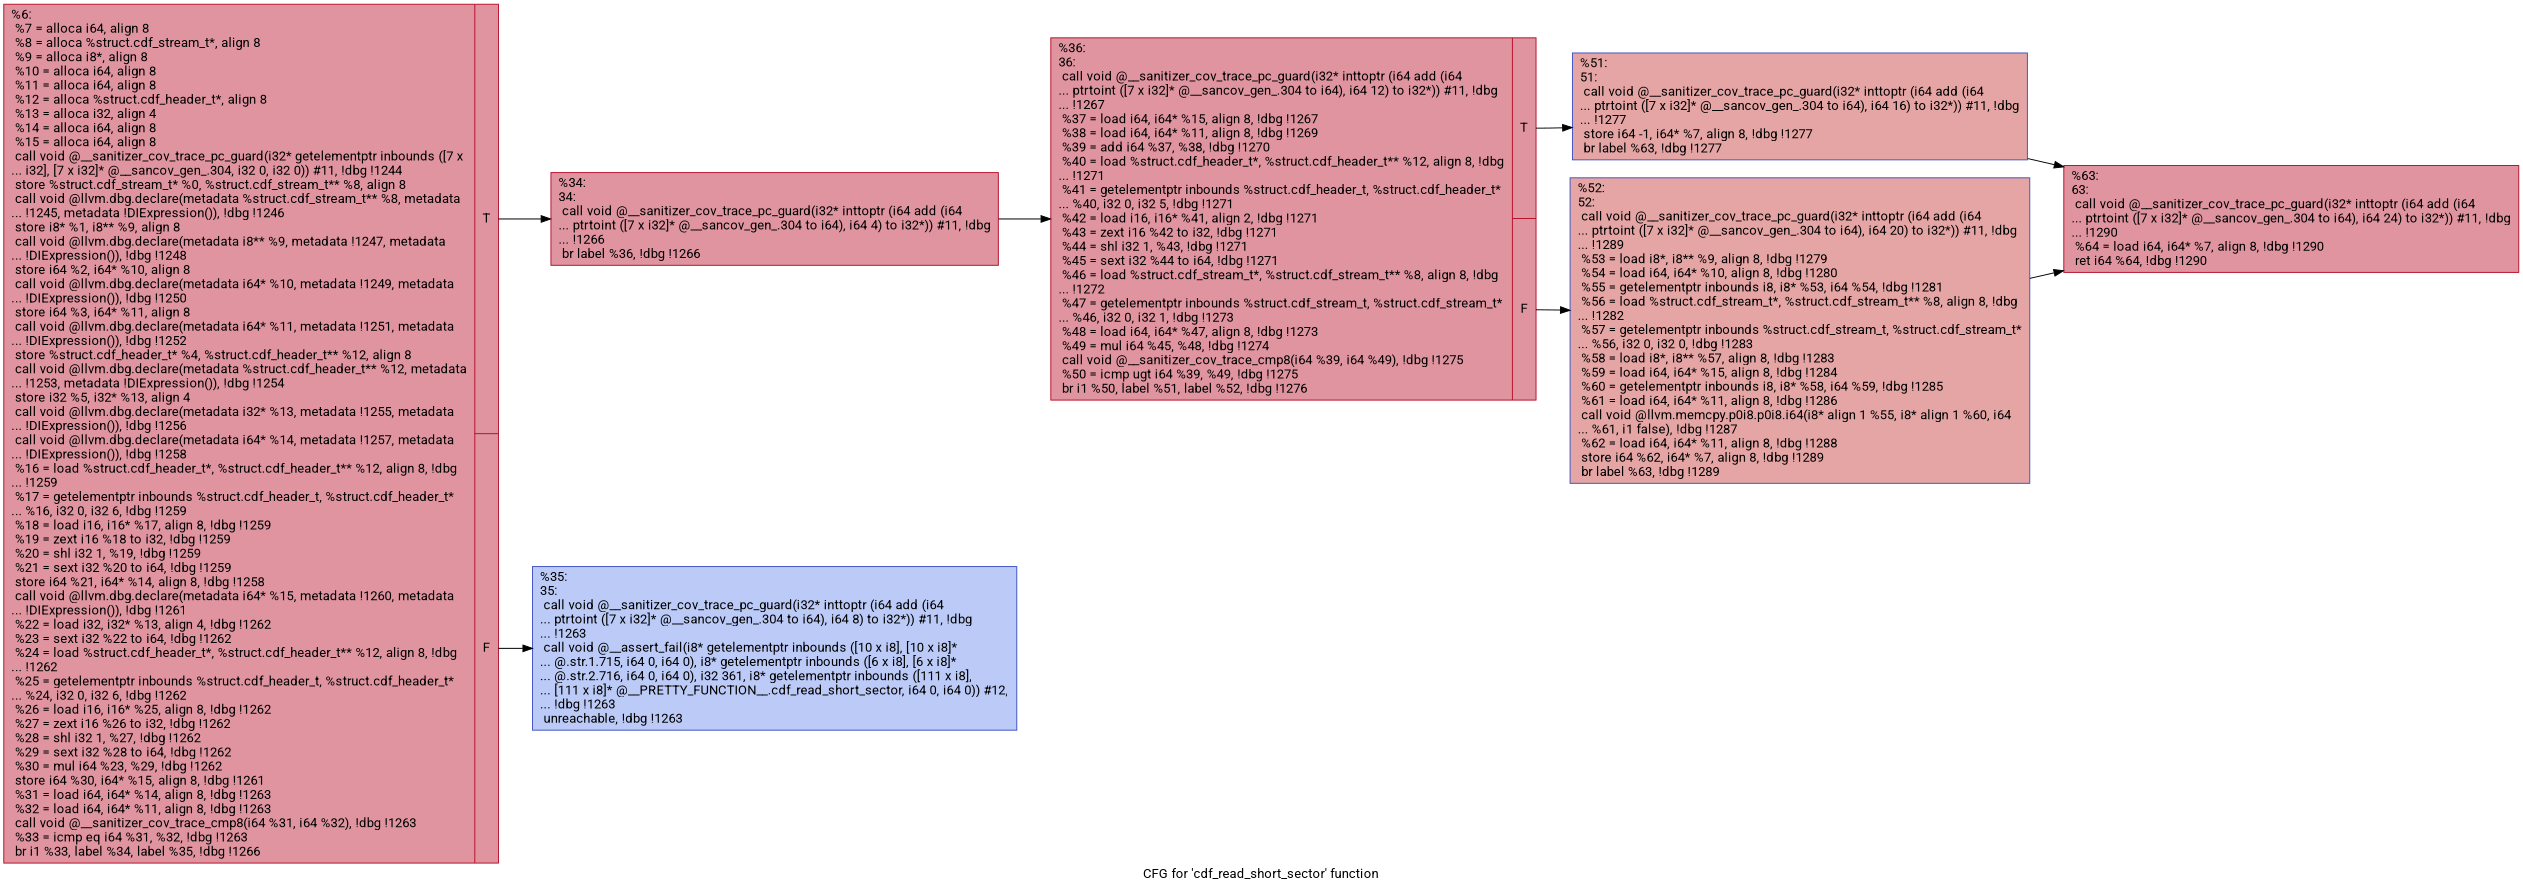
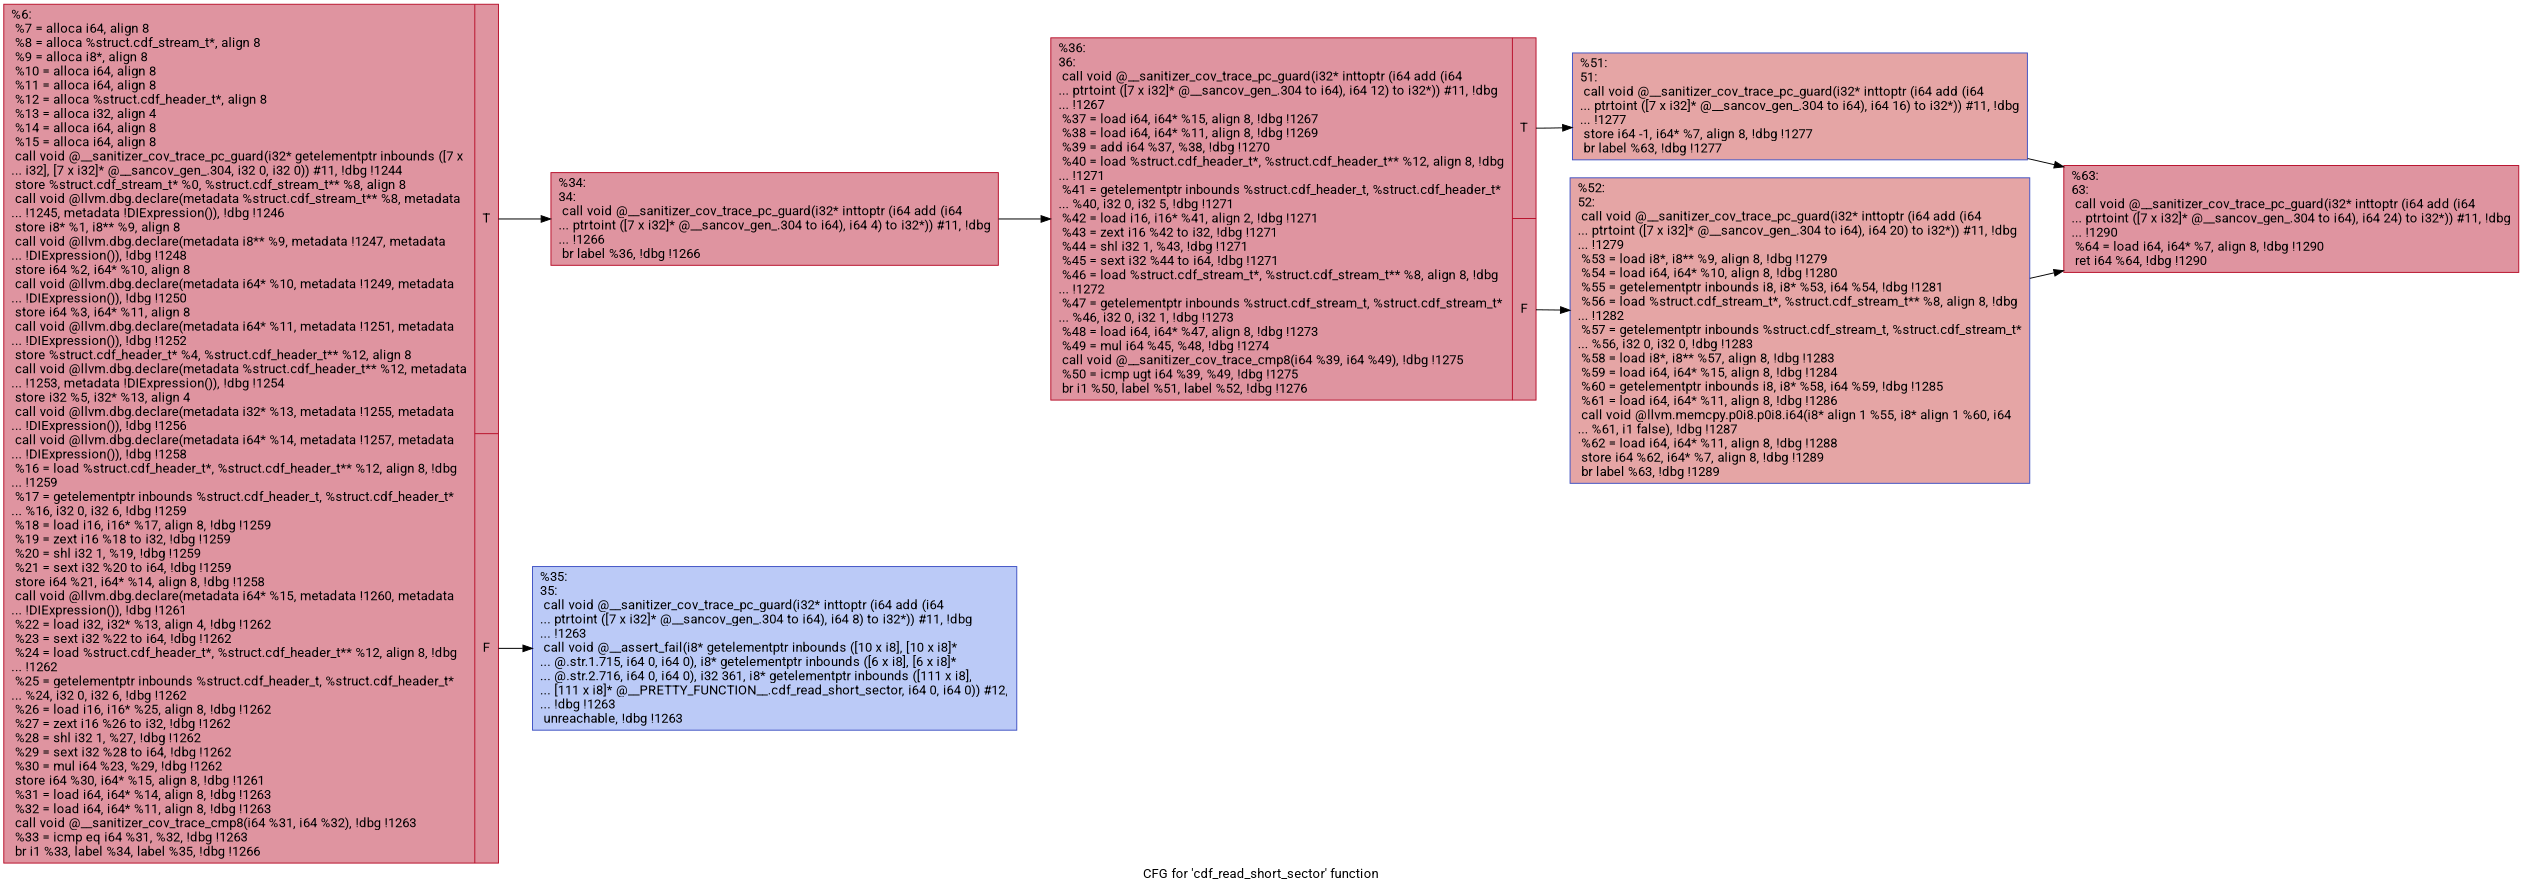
node "%52:": text "... !1289" -> "... !1279"
